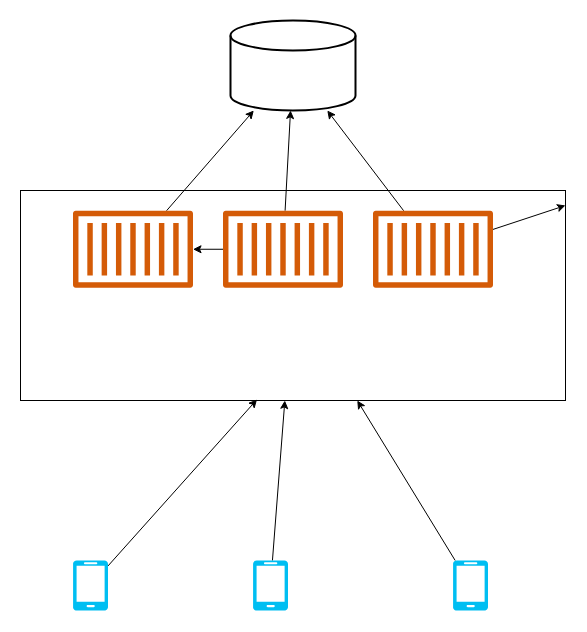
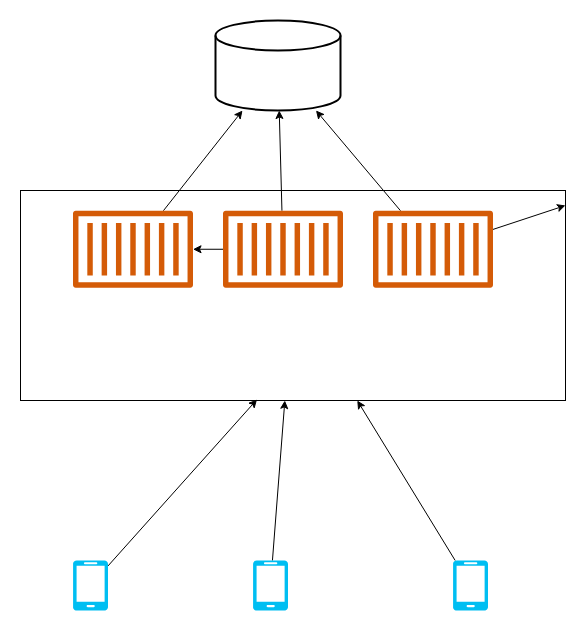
node "PostgreSQL": moved (293, 66) -> (278, 66)
